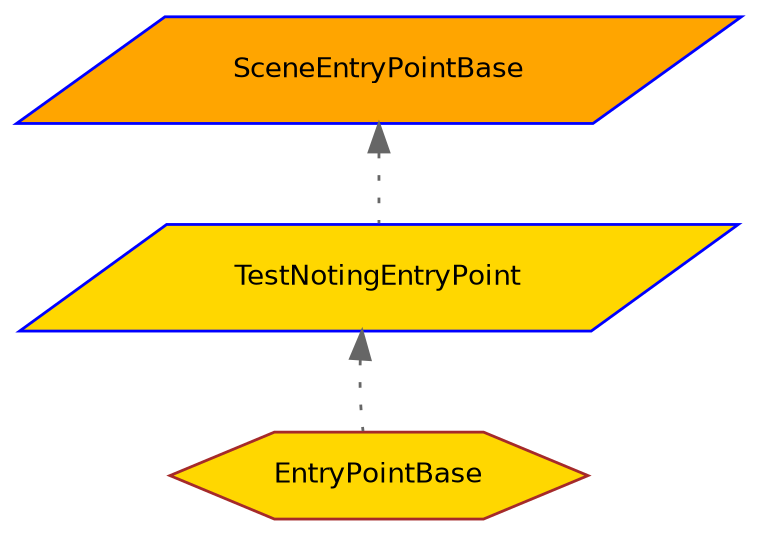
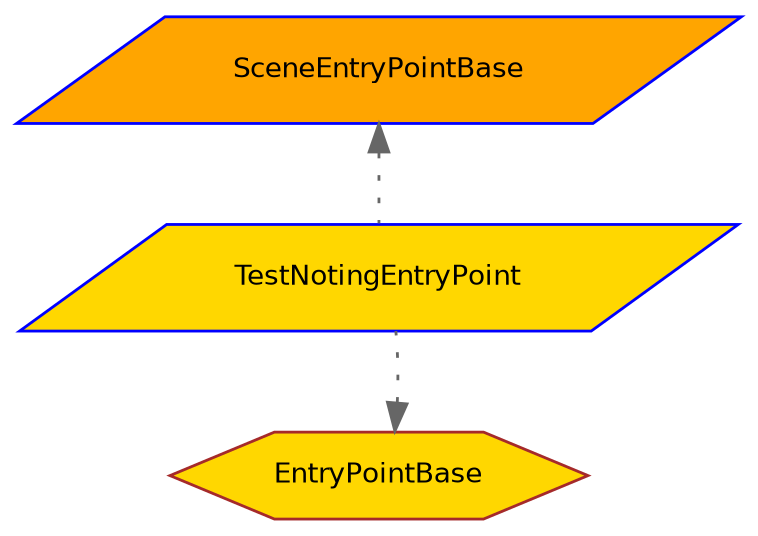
edge "EntryPointBase" -> "TestNotingEntryPoint": reversed
